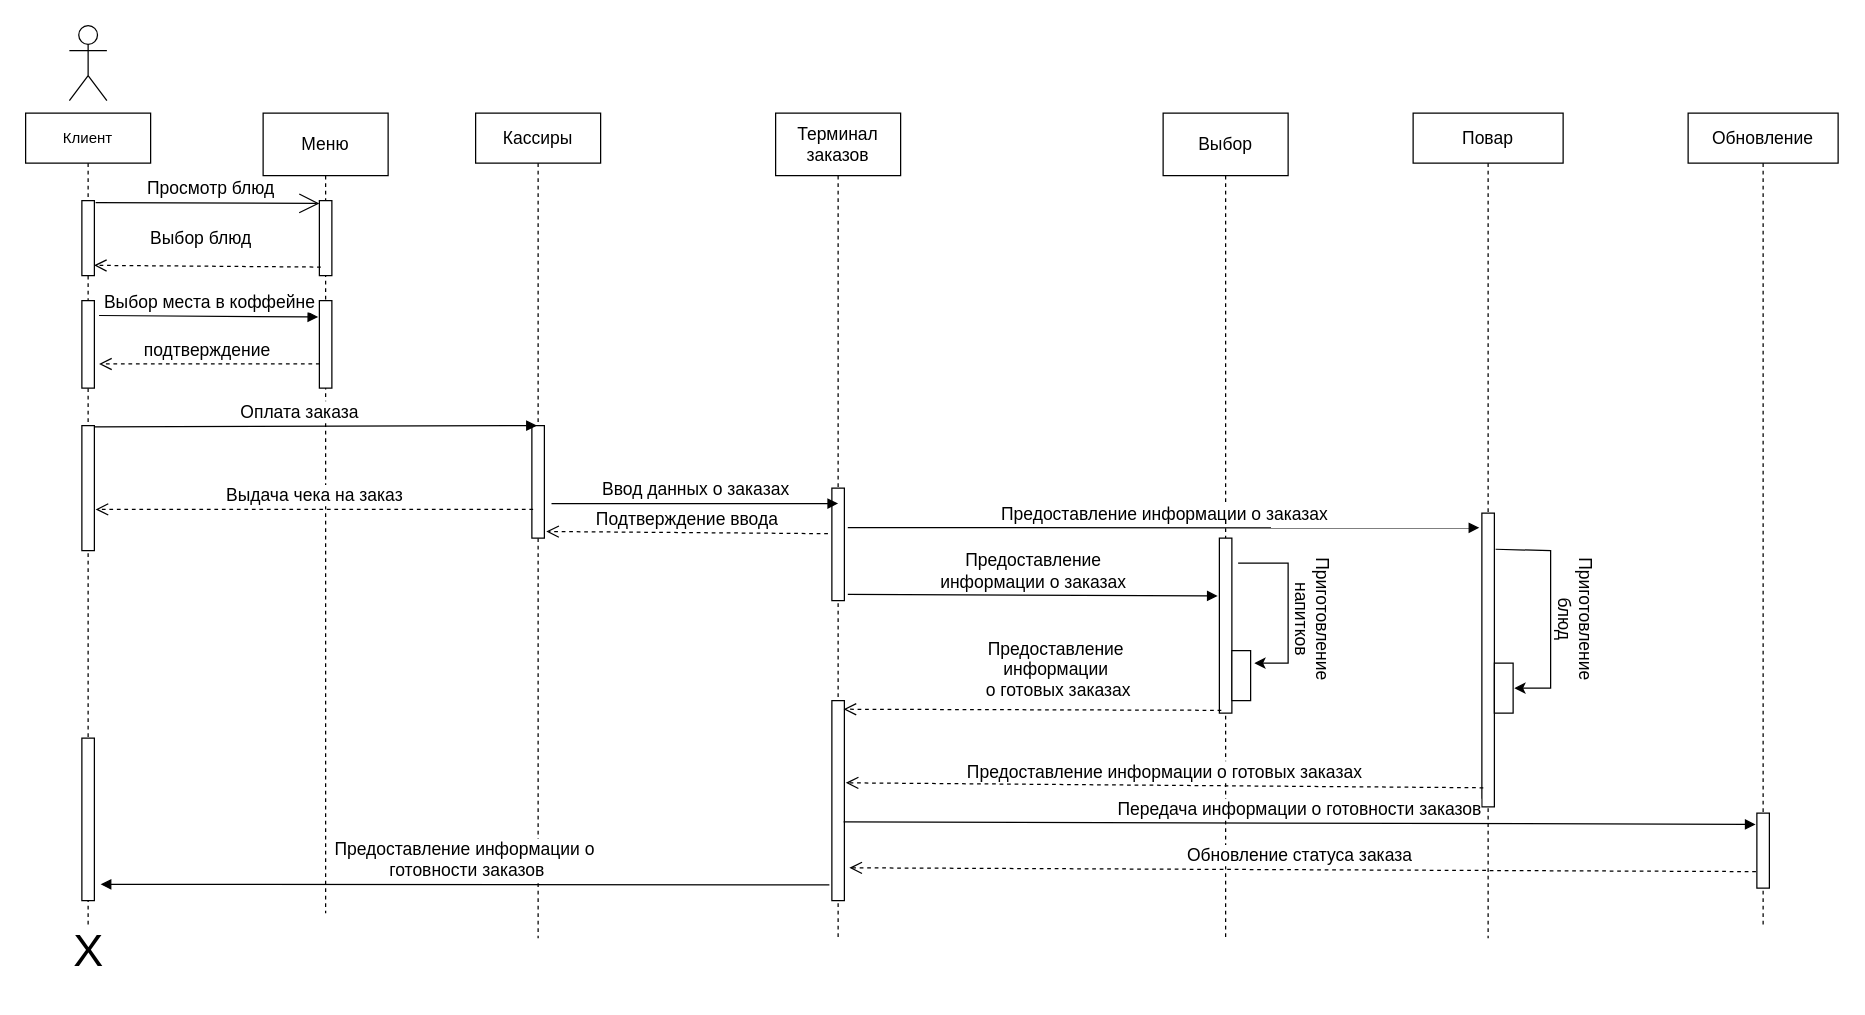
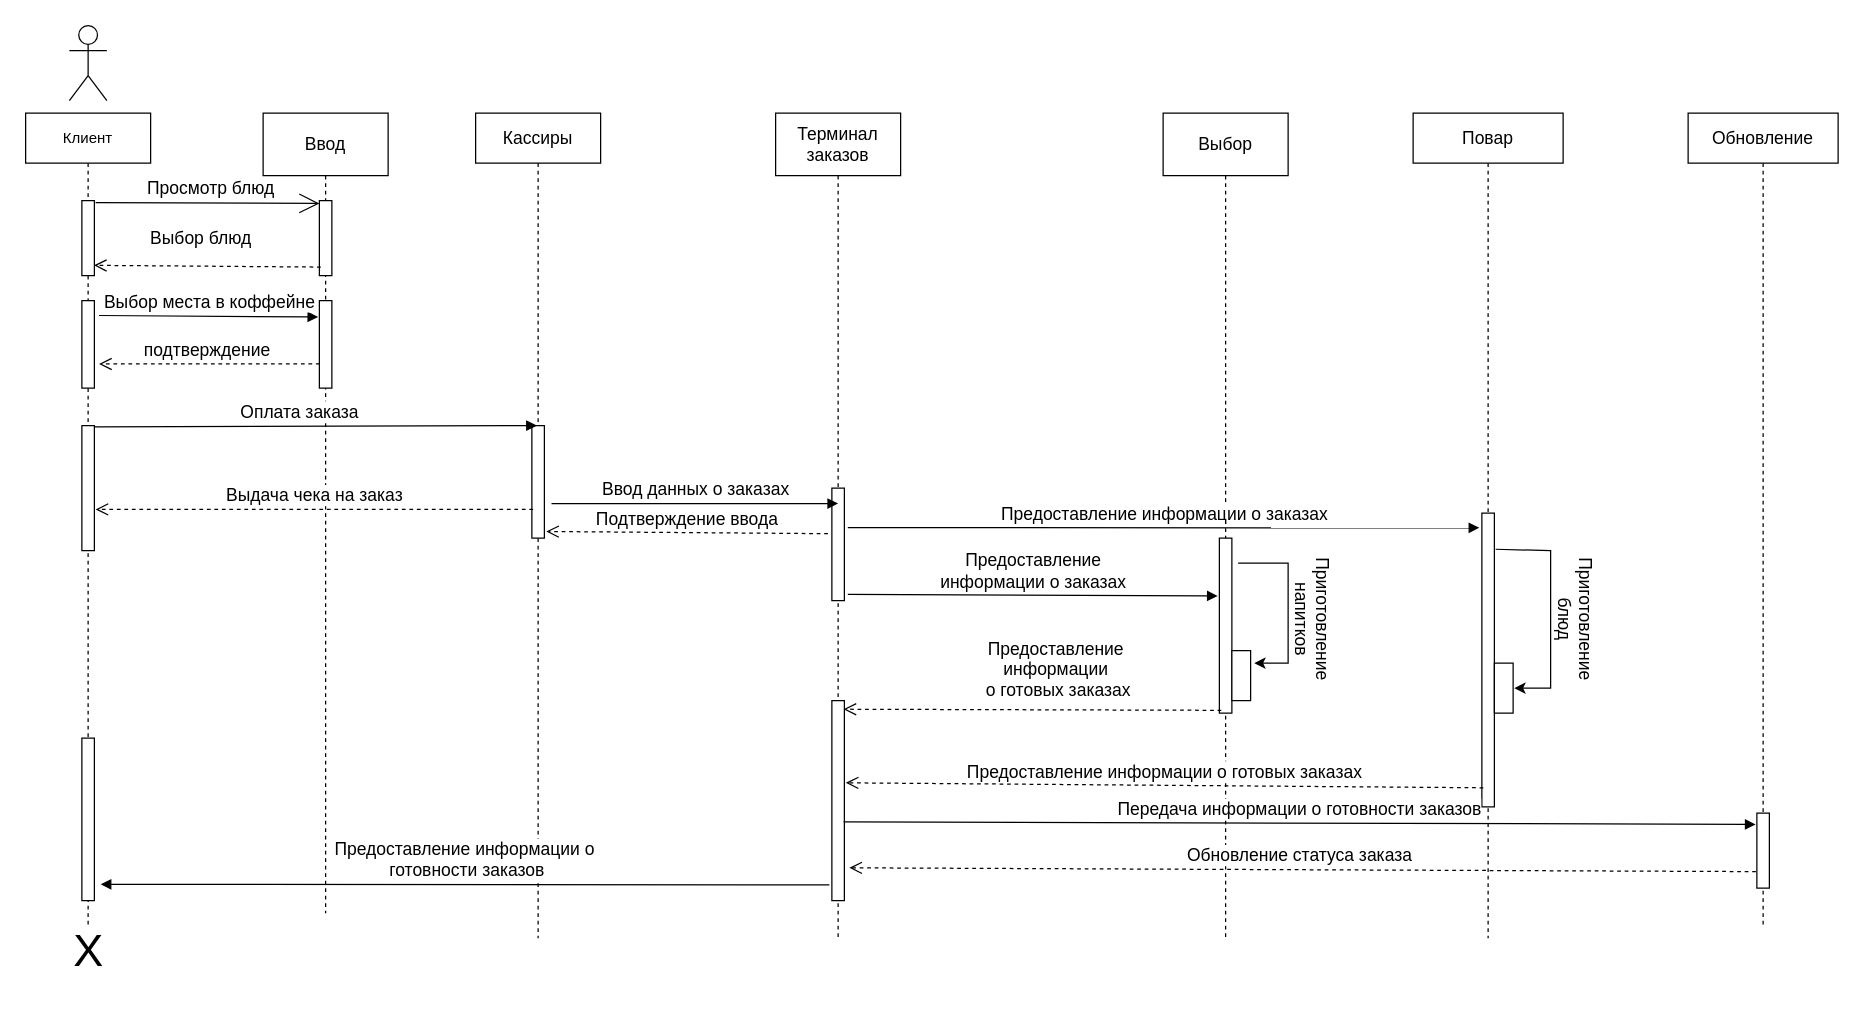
node "Меню": label "Меню" -> "Ввод"
